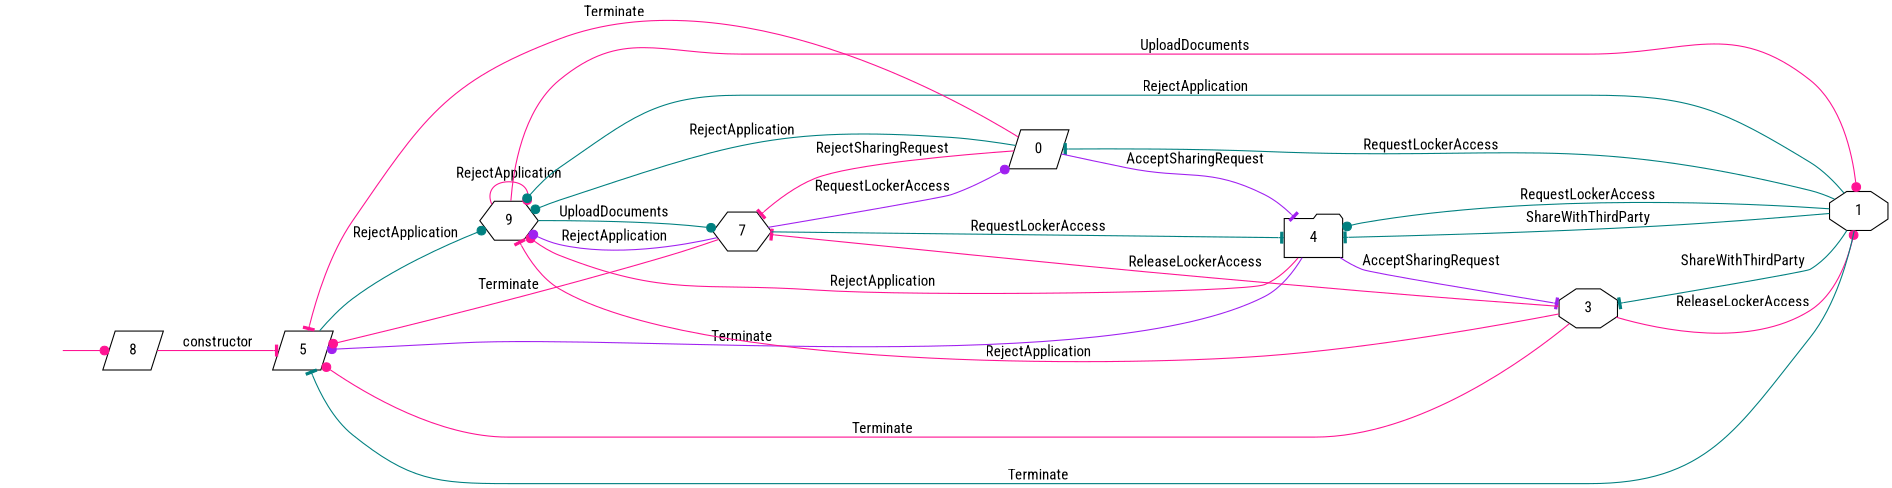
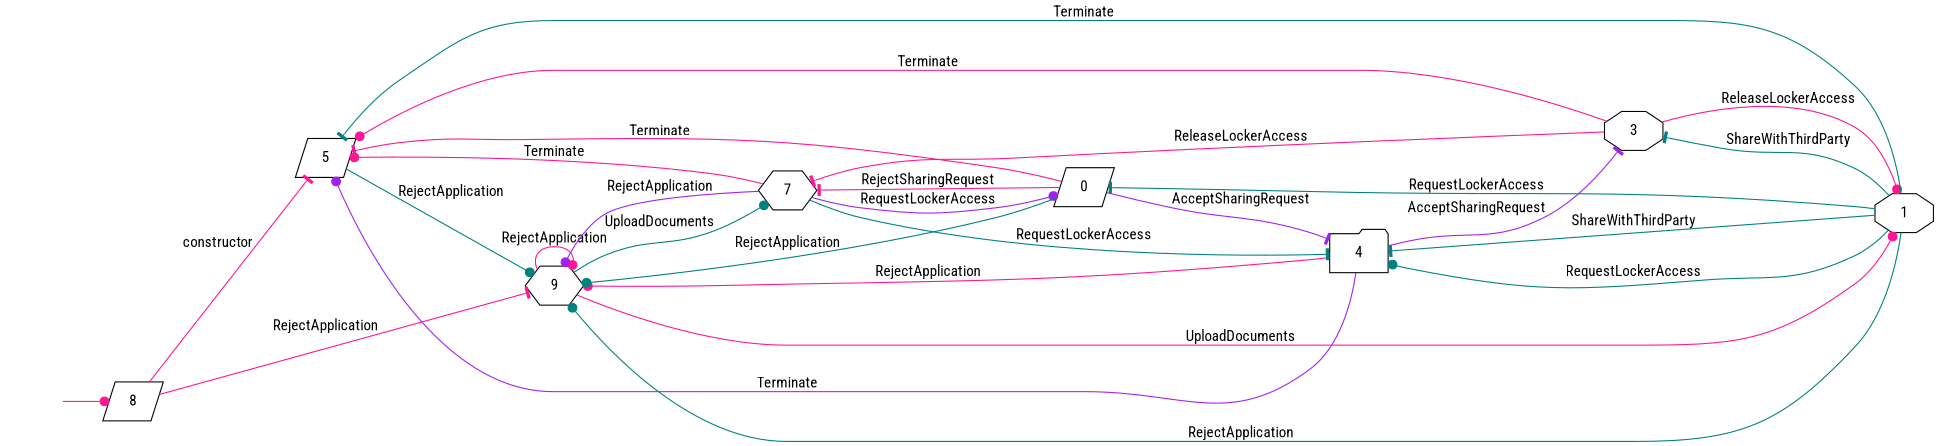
edge "3" -> "9": now "8" -> "9"
